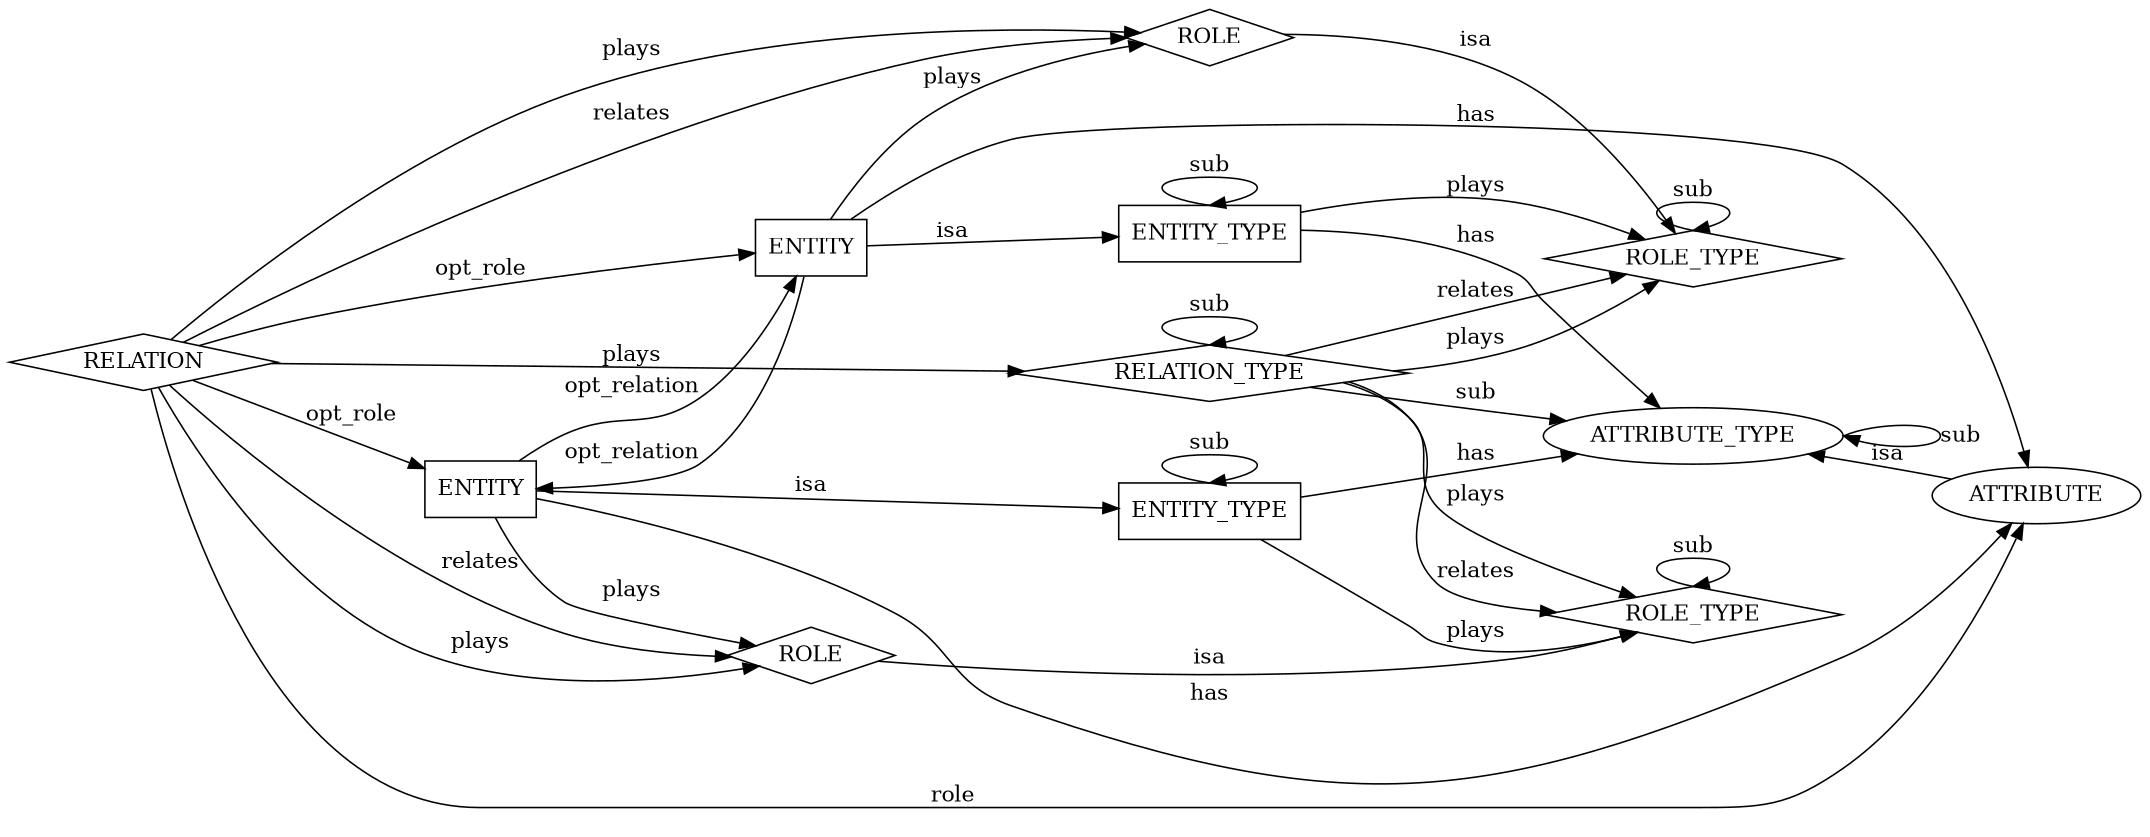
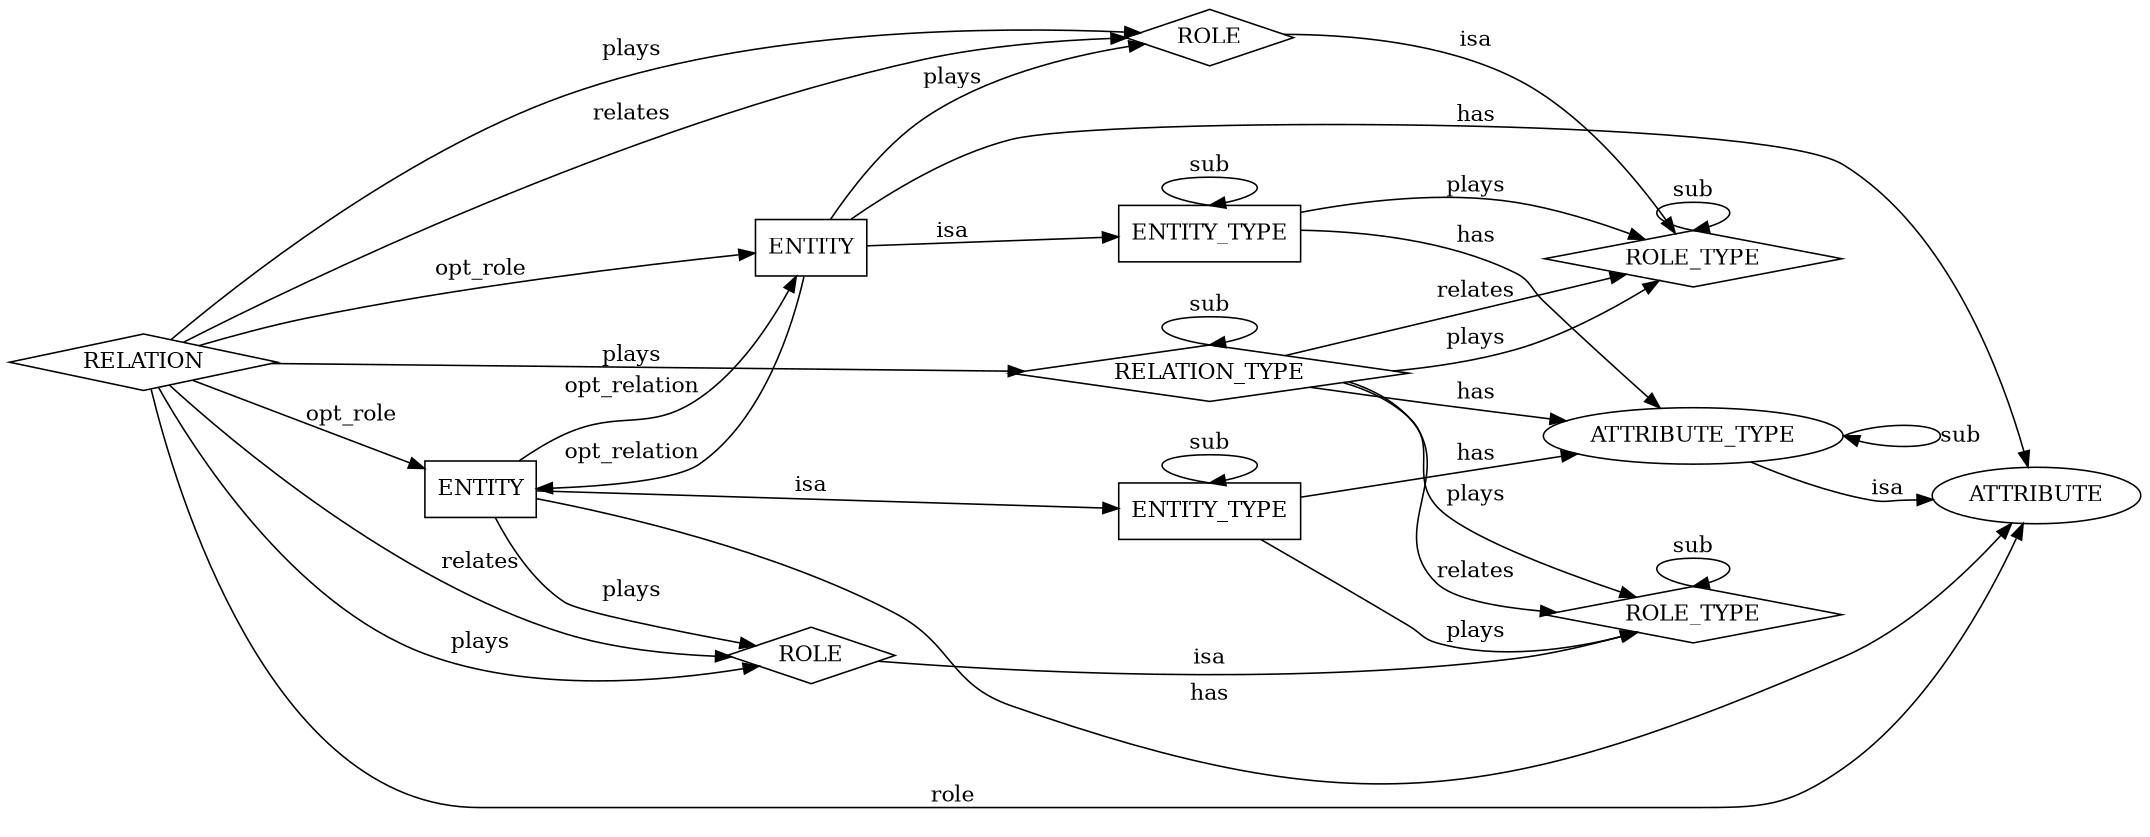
edge "RELATION_TYPE" -> "ATTRIBUTE_TYPE": label "sub" -> "has"
edge "ATTRIBUTE" -> "ATTRIBUTE_TYPE": reversed
